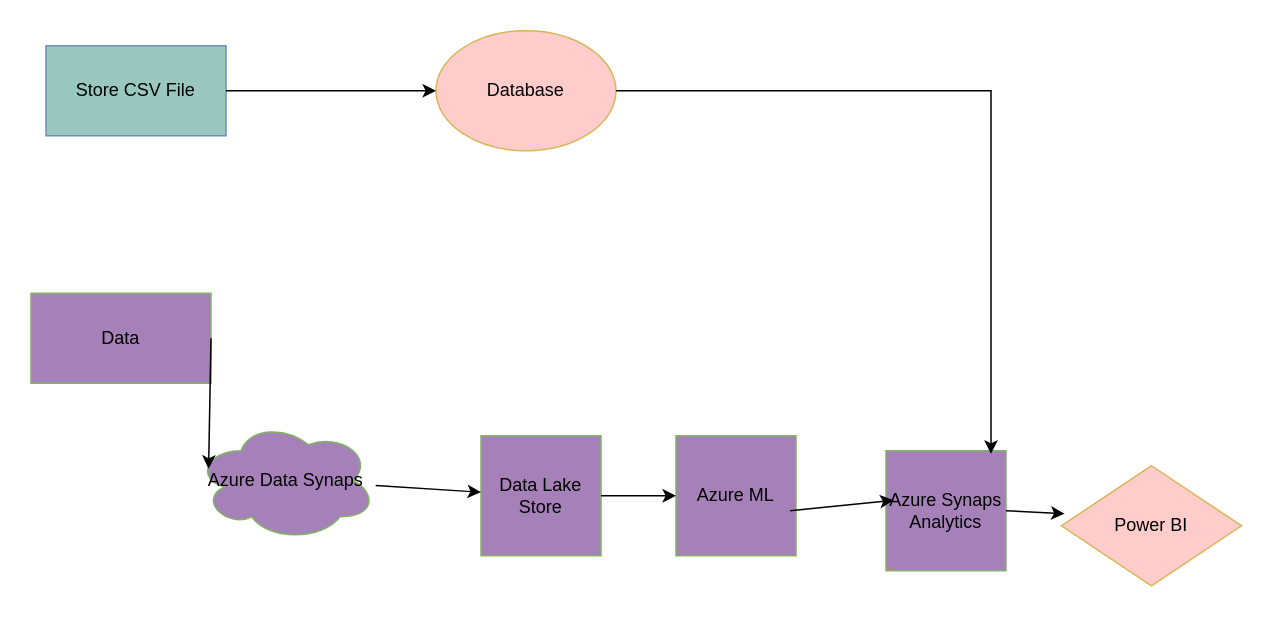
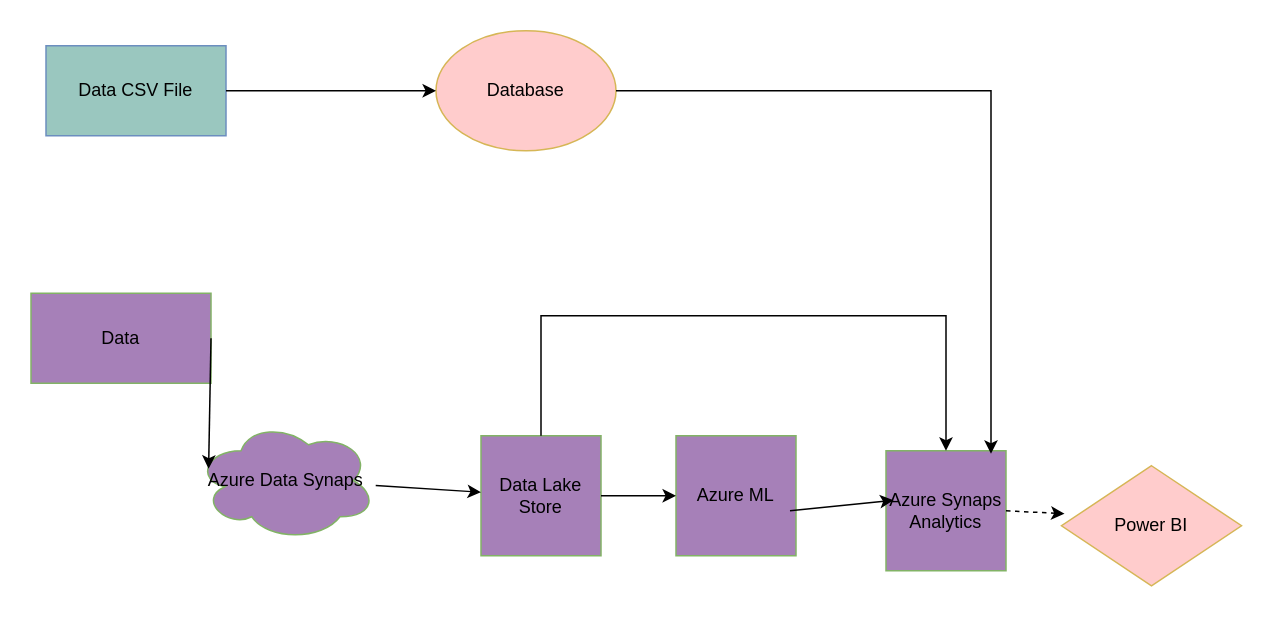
node "Store CSV File": label "Store CSV File" -> "Data CSV File"
edge "Data Lake Store" -> "Azure Synaps Analytics": added
edge "Azure Synaps Analytics" -> "Power BI": style solid -> dashed
